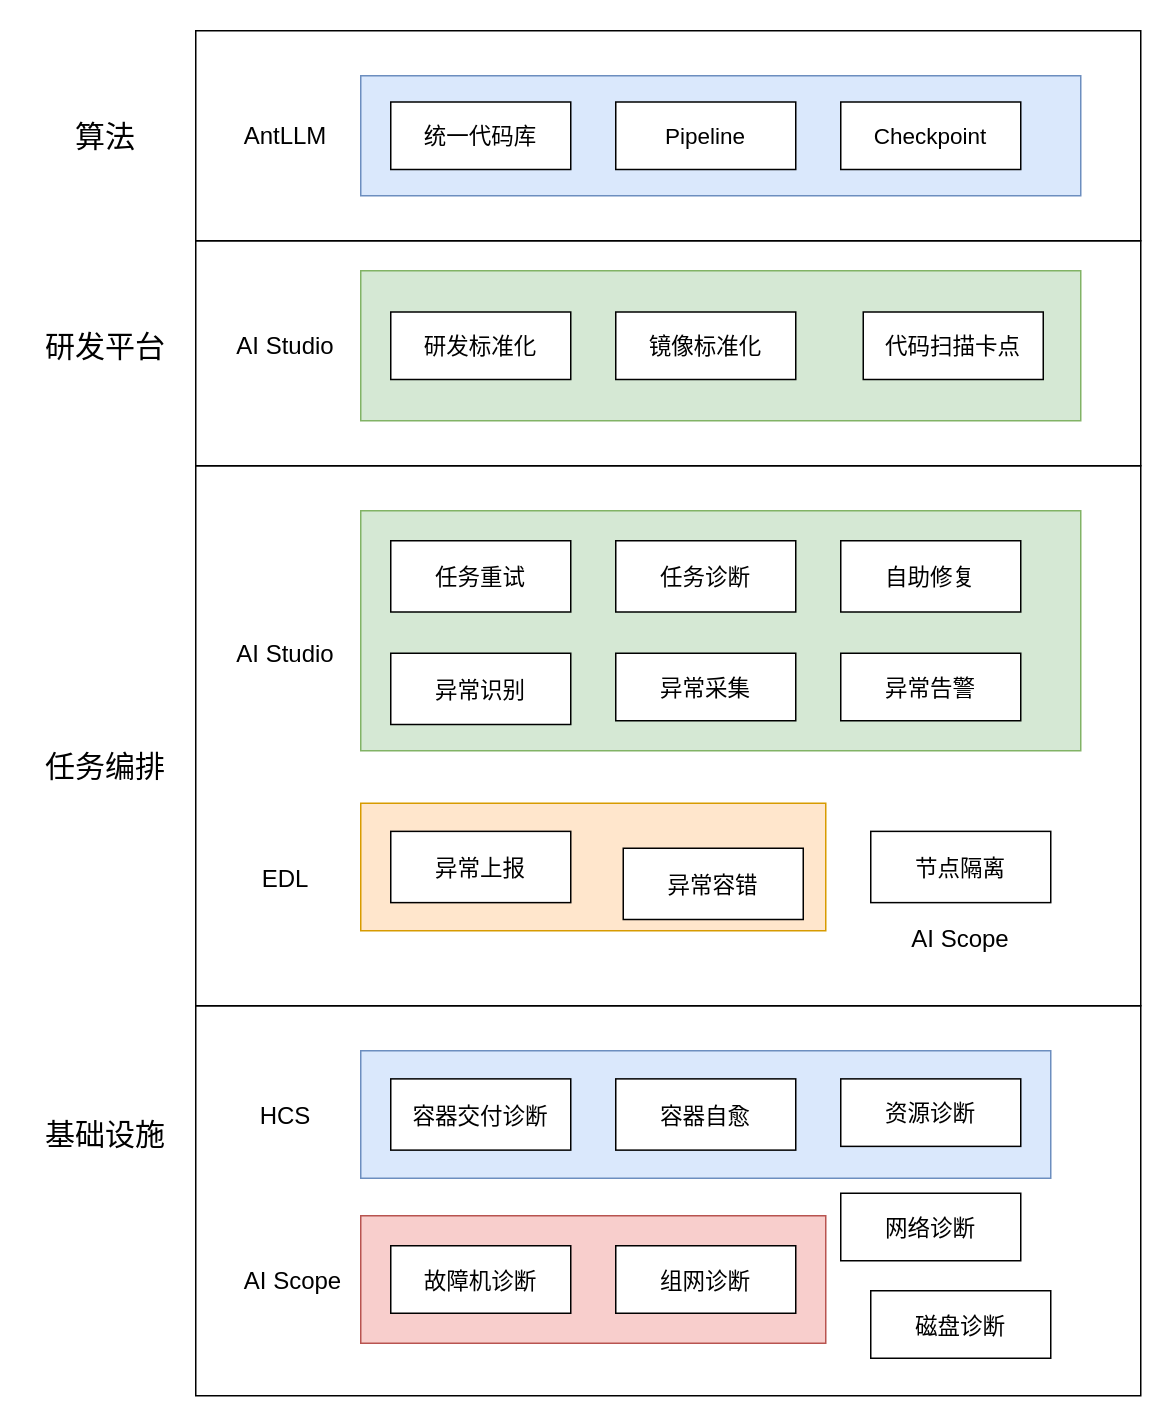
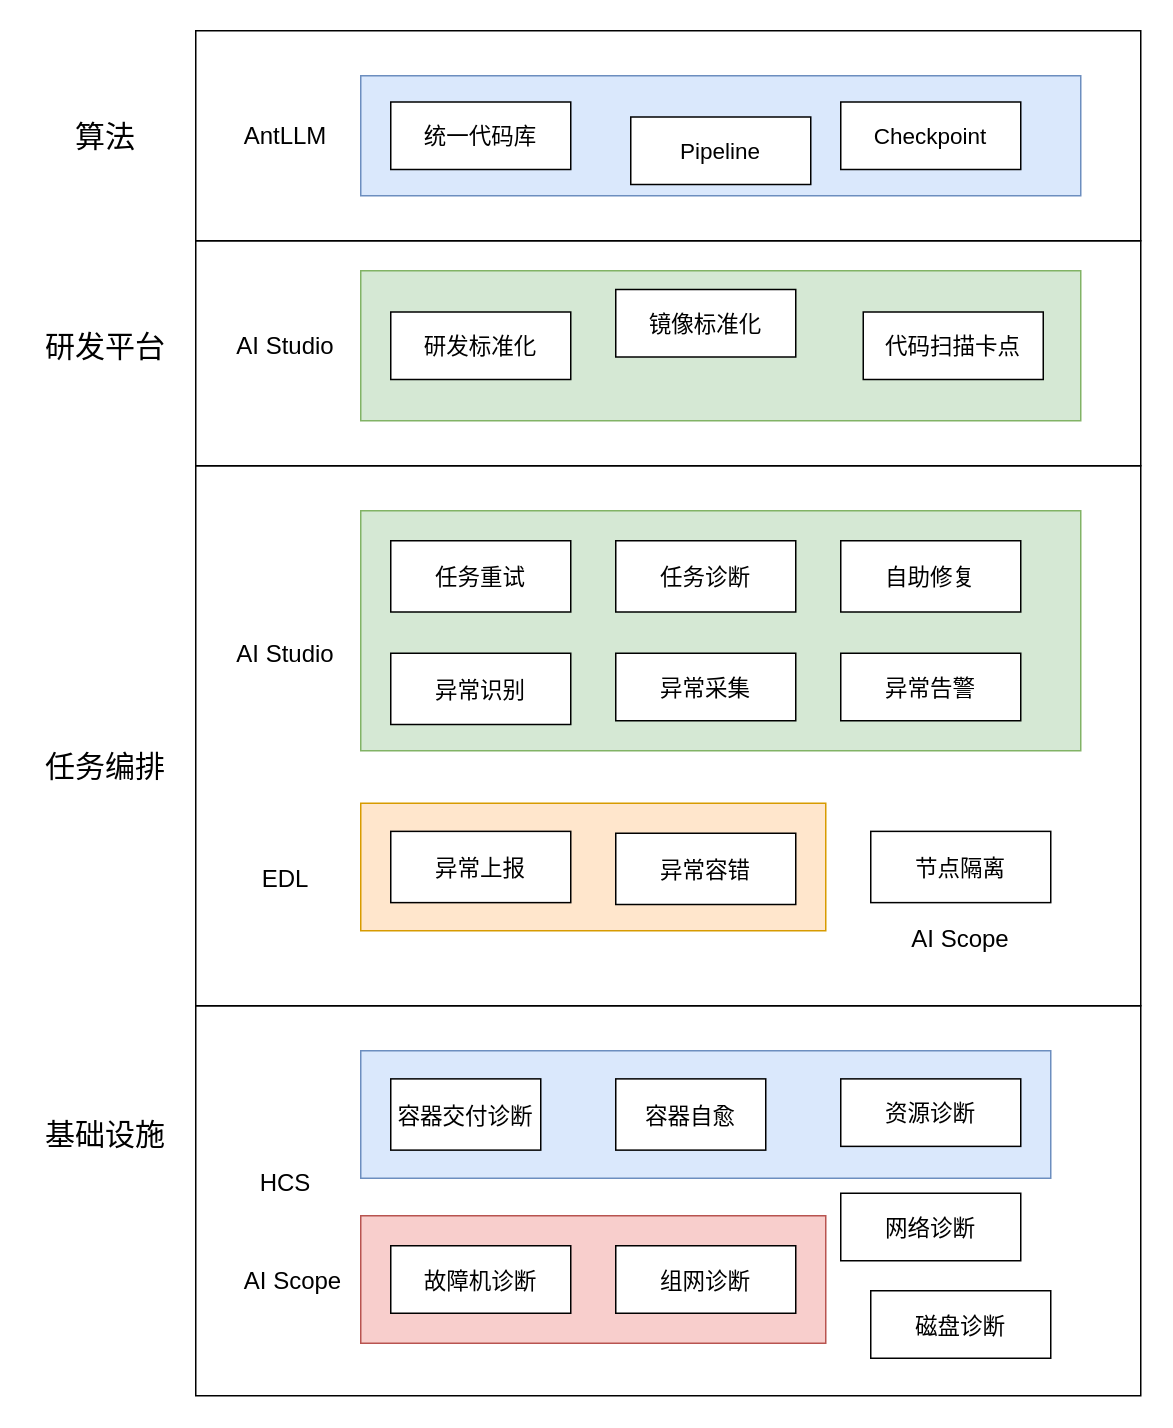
node "Pipeline": moved (706, 136) -> (721, 151)
node "镜像标准化": moved (706, 346) -> (706, 323)
node "异常容错": moved (713, 884) -> (706, 869)
node "HCS": moved (286, 1115) -> (286, 1182)
node "容器交付诊断": size 180x71 -> 150x71
node "容器自愈": size 180x71 -> 150x71
